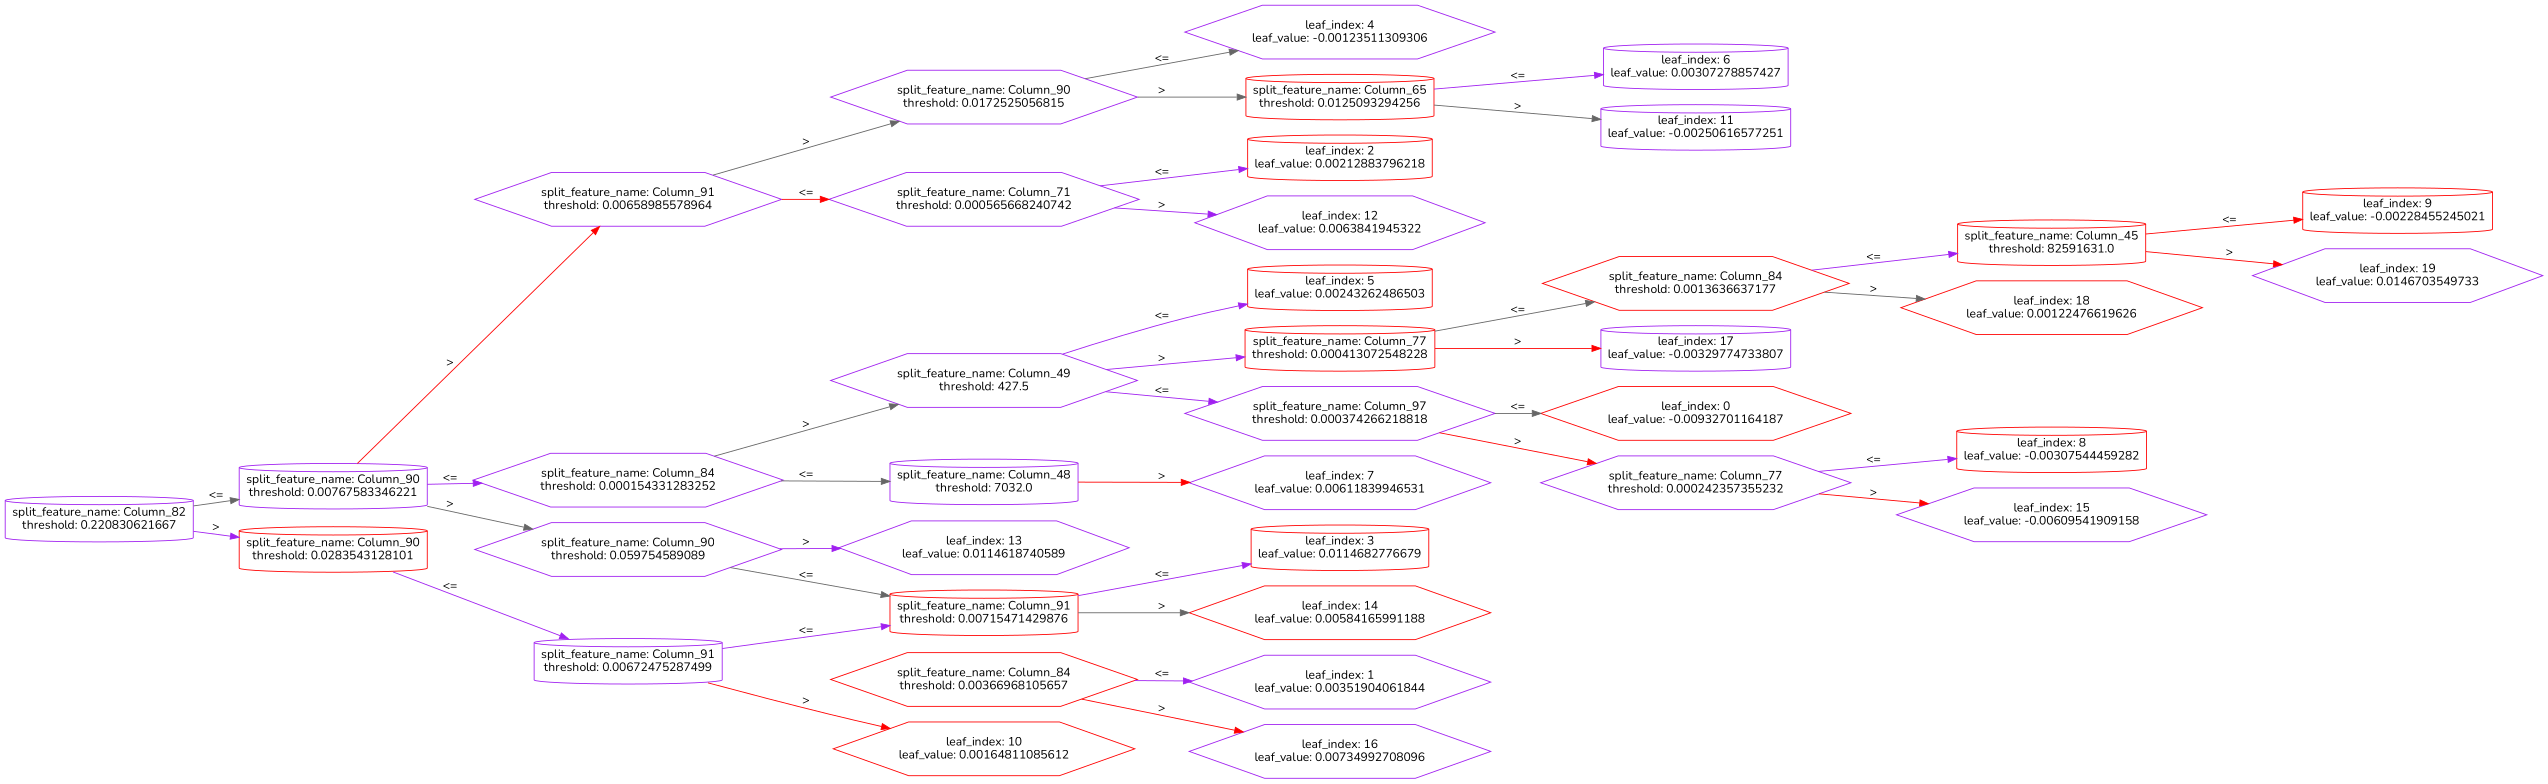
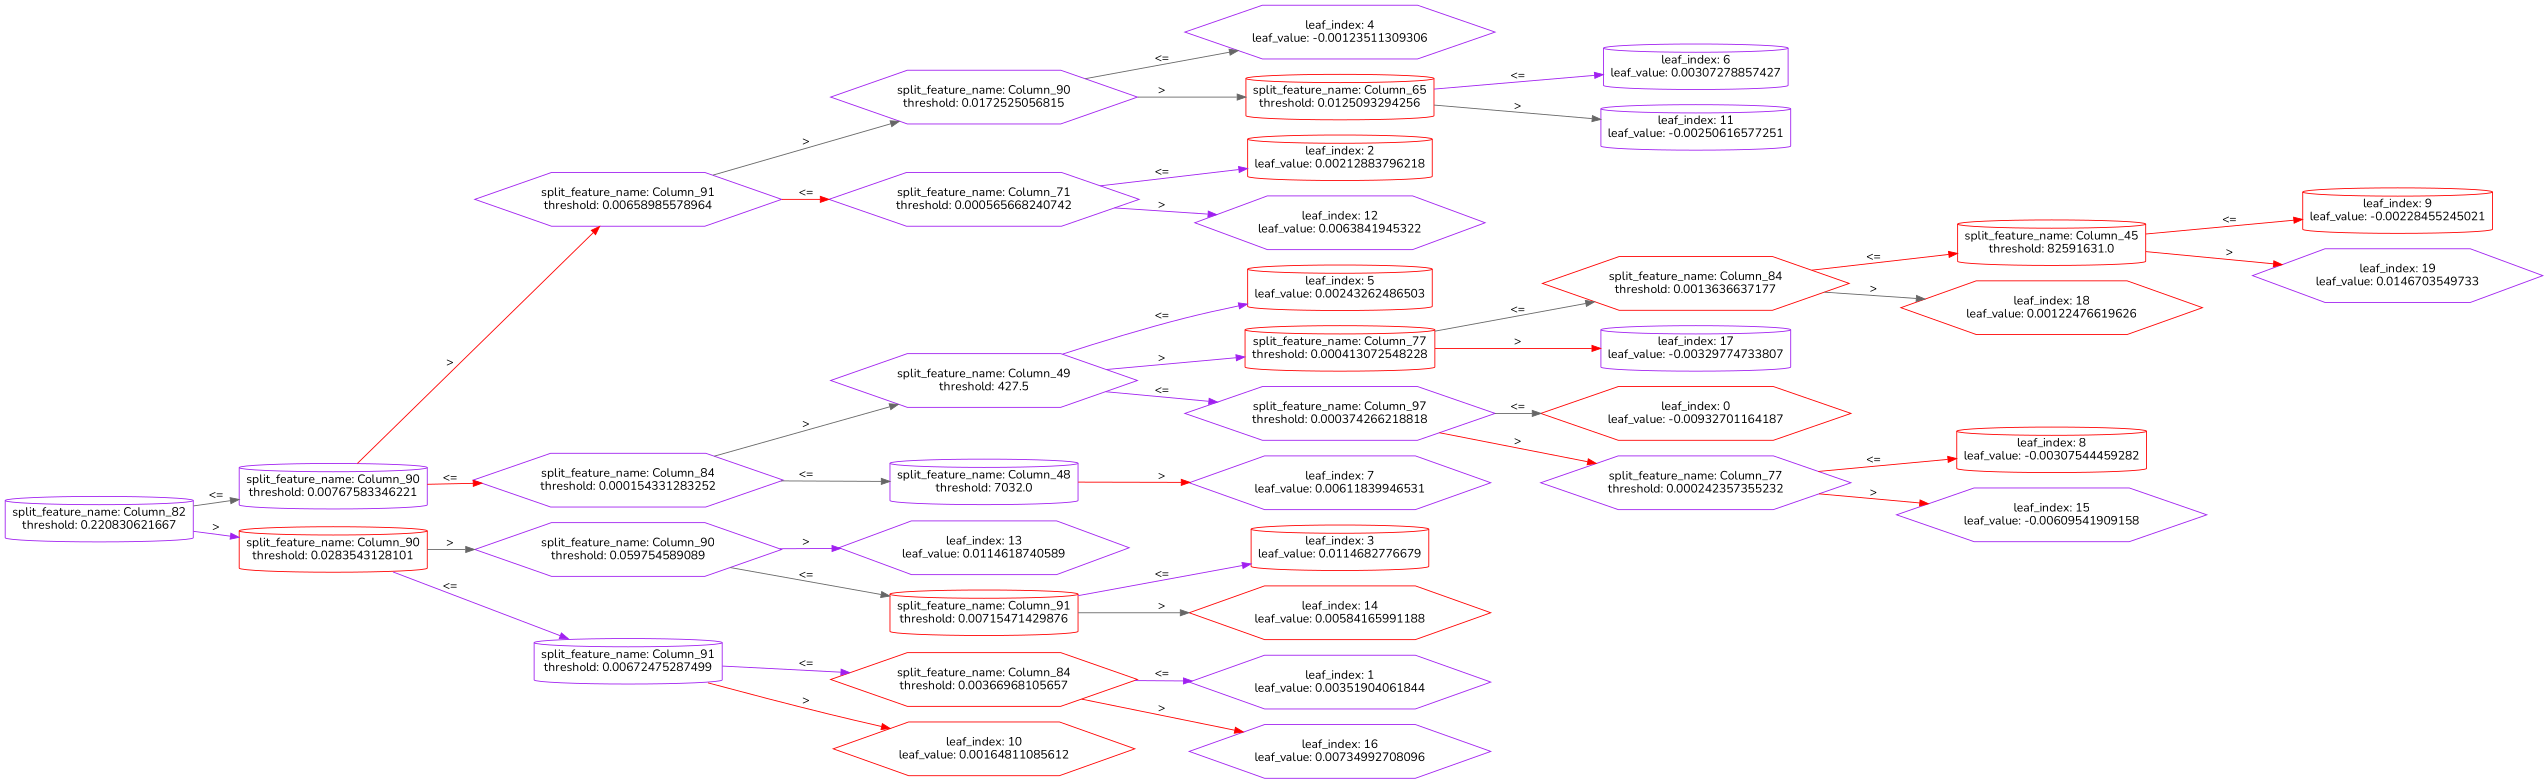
edge "split_feature_name: Column_84 threshold: 0.0013636637177" -> "split_feature_name: Column_45 threshold: 82591631.0": color purple -> red
edge "split_feature_name: Column_77 threshold: 0.000242357355232" -> "leaf_index: 8 leaf_value: -0.00307544459282": color purple -> red
edge "split_feature_name: Column_90 threshold: 0.00767583346221" -> "split_feature_name: Column_84 threshold: 0.000154331283252": color purple -> red
edge "split_feature_name: Column_90 threshold: 0.00767583346221" -> "split_feature_name: Column_90 threshold: 0.059754589089": now "split_feature_name: Column_90 threshold: 0.0283543128101" -> "split_feature_name: Column_90 threshold: 0.059754589089"
edge "split_feature_name: Column_91 threshold: 0.00672475287499" -> "split_feature_name: Column_91 threshold: 0.00715471429876": now "split_feature_name: Column_91 threshold: 0.00672475287499" -> "split_feature_name: Column_84 threshold: 0.00366968105657"
